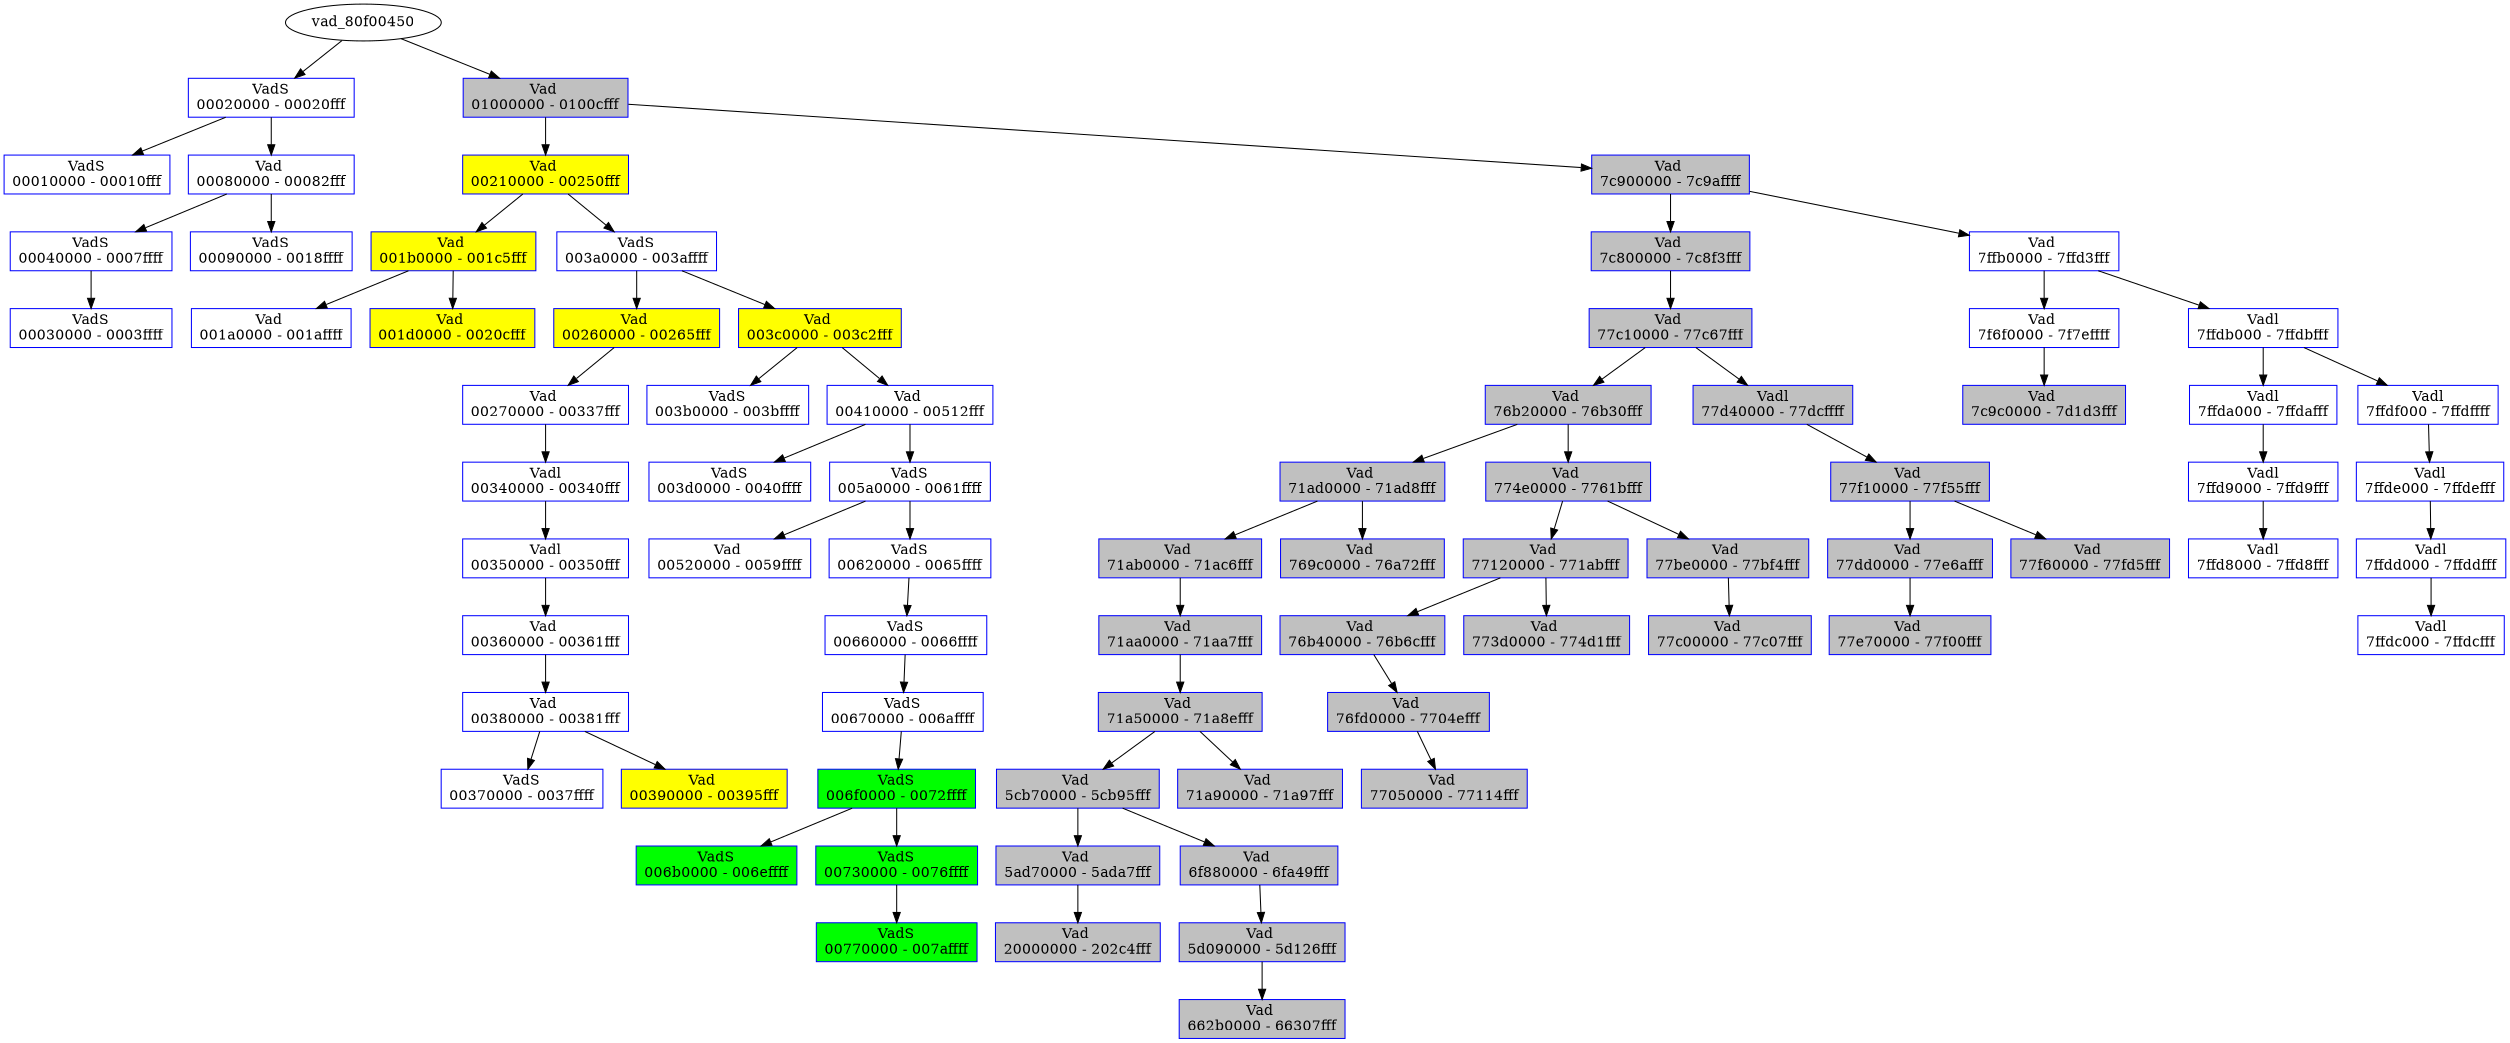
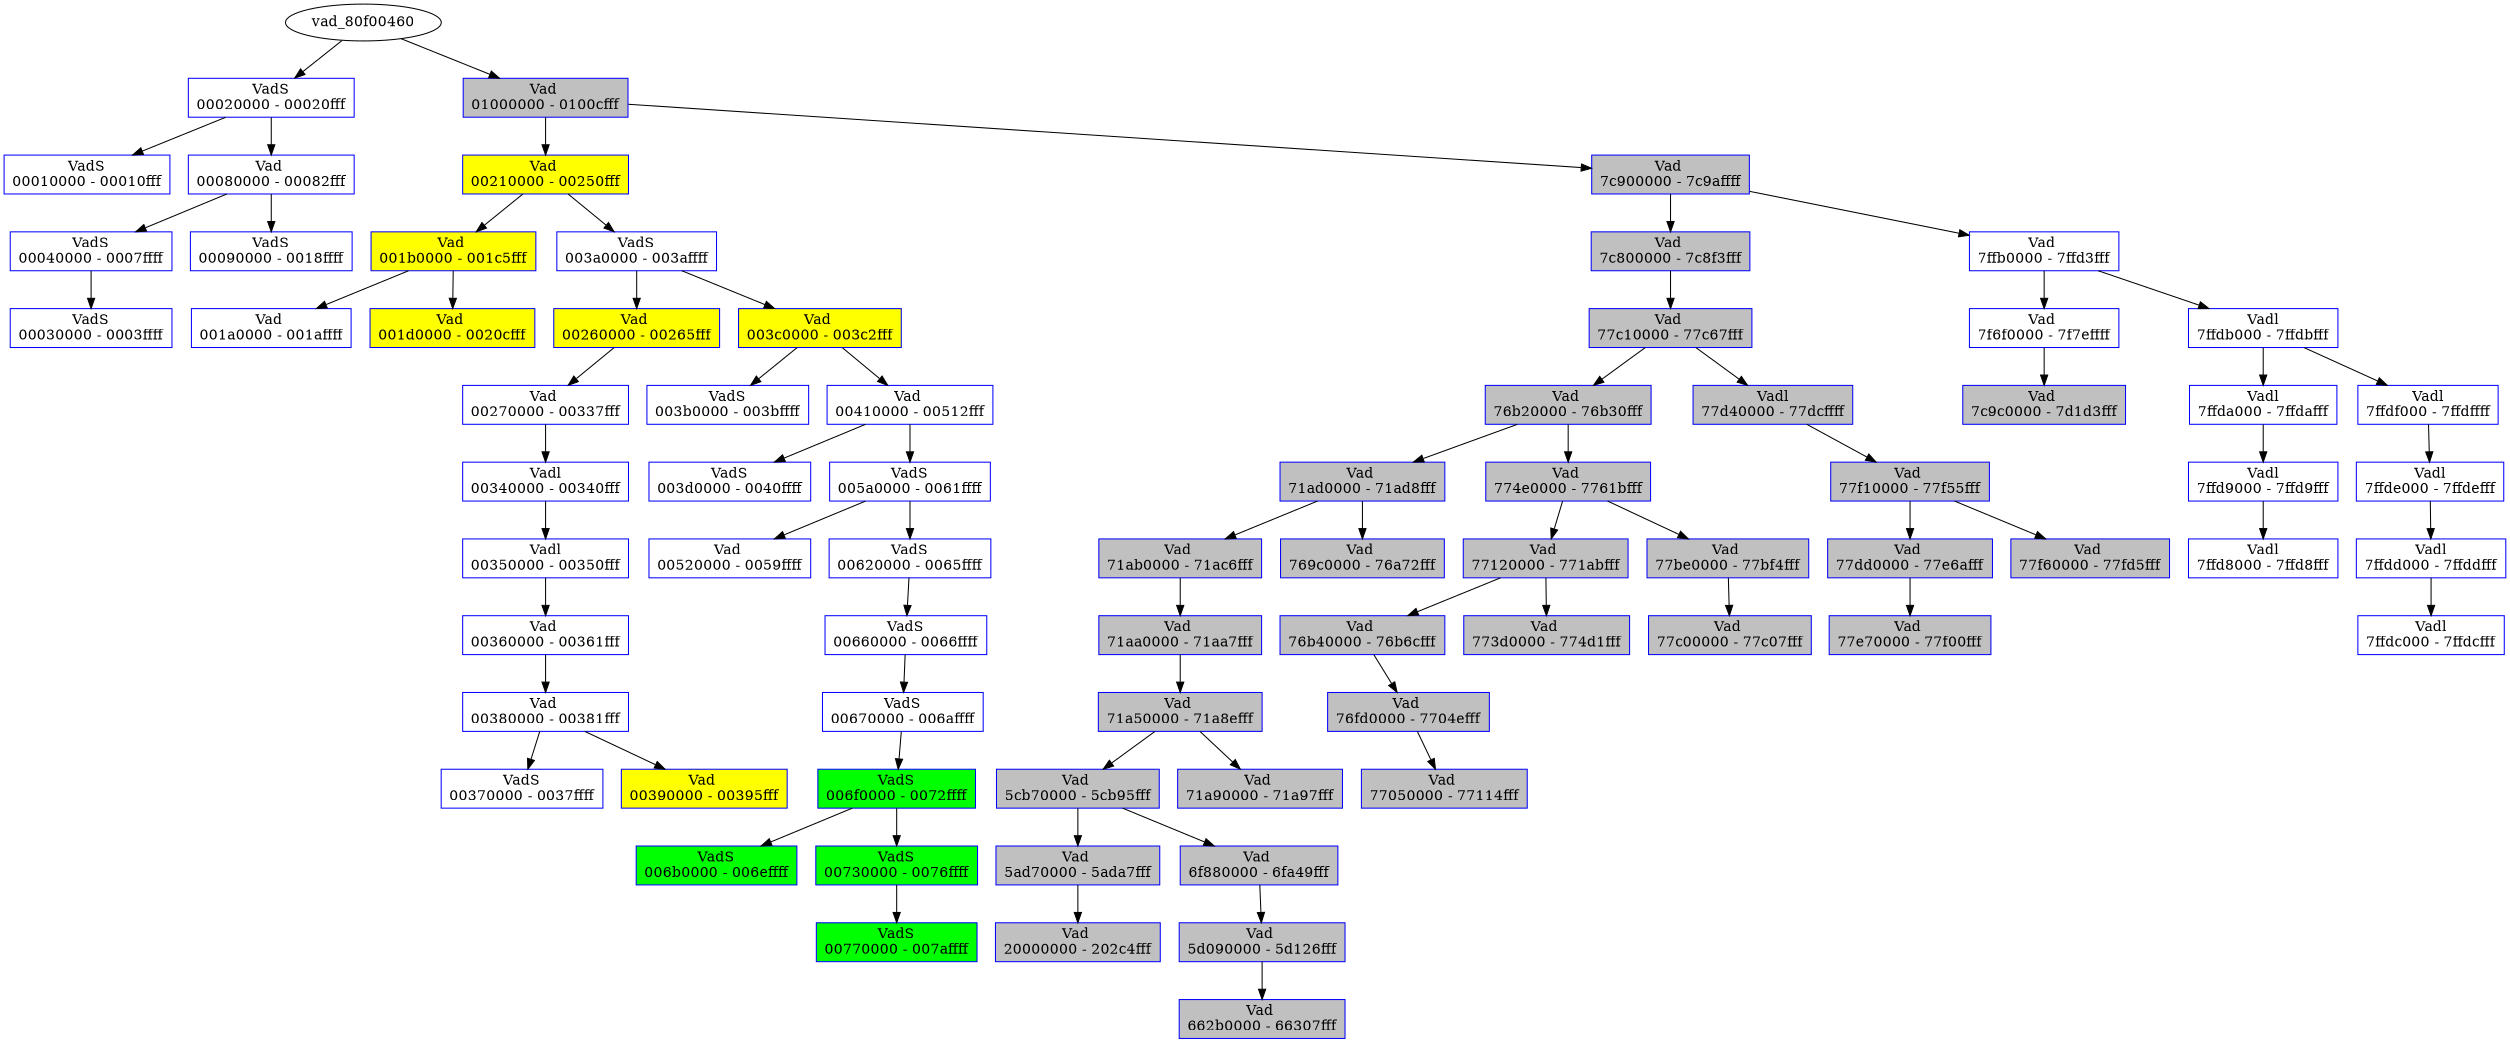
node "vad_80f00450": label "vad_80f00450" -> "vad_80f00460"
